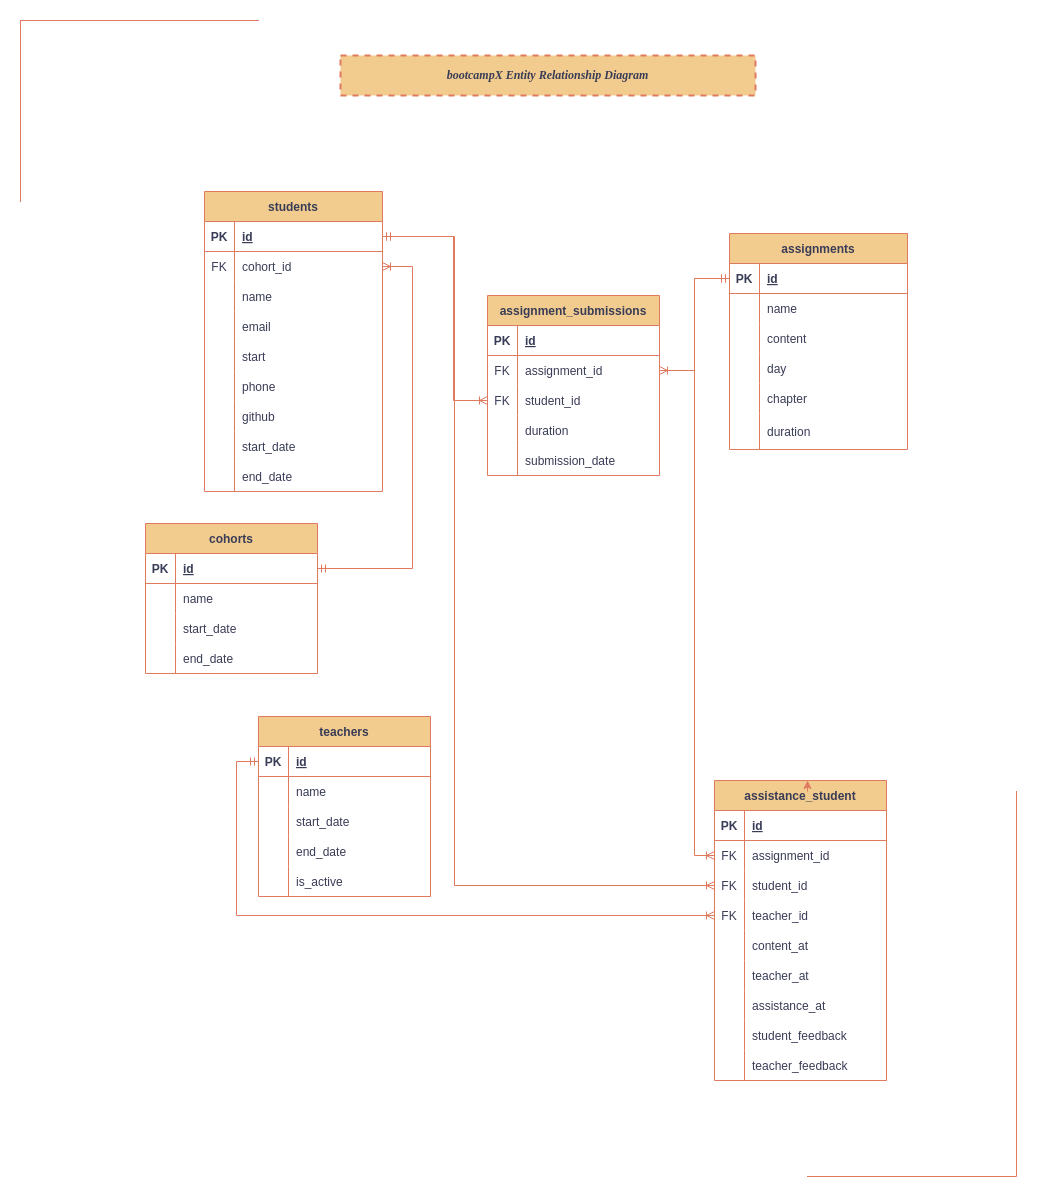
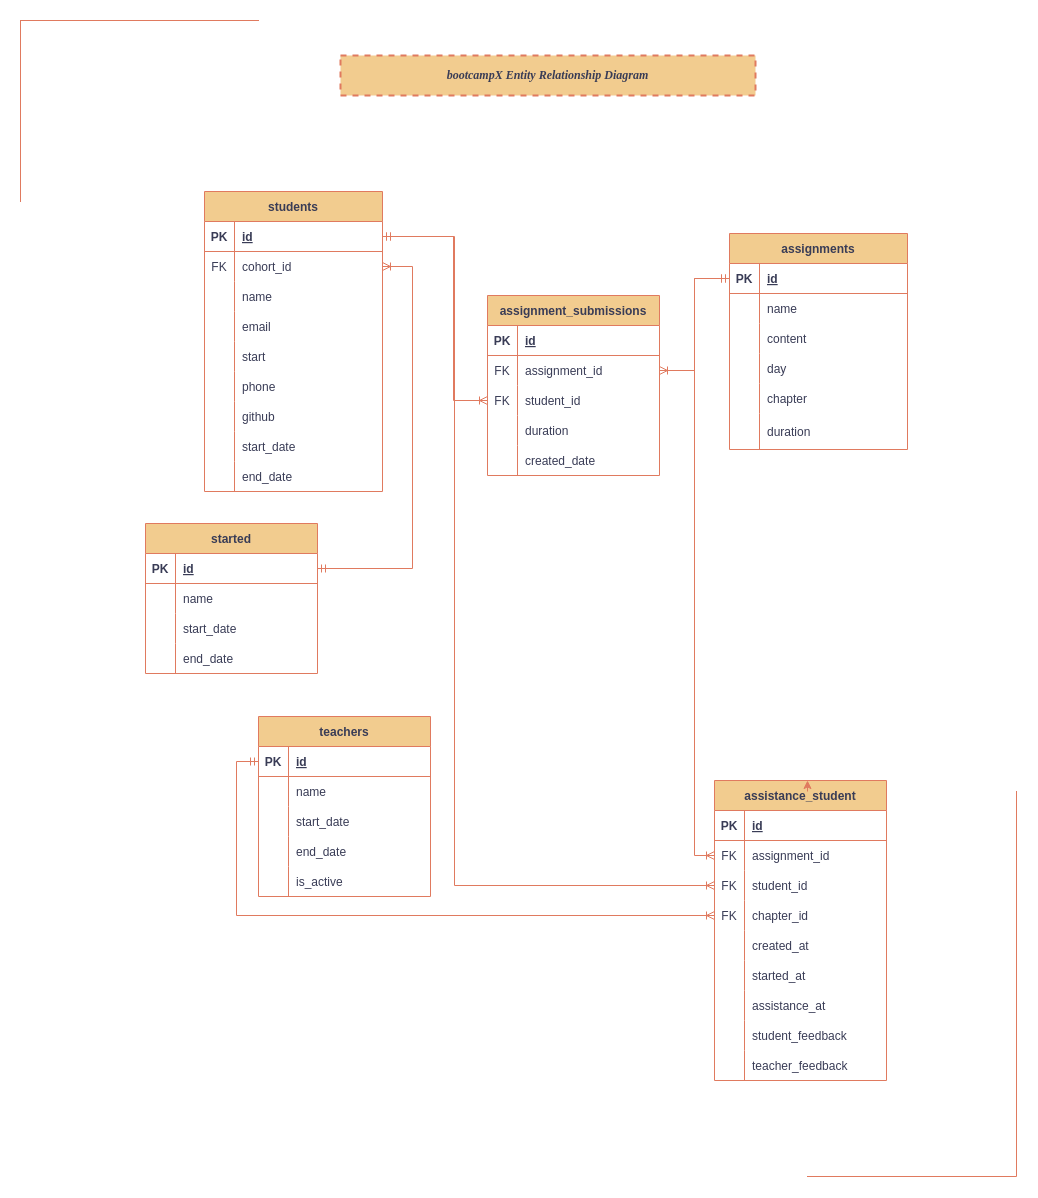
node "submission_date": label "submission_date" -> "created_date"
node "cohorts": label "cohorts" -> "started"
node "teacher_id": label "teacher_id" -> "chapter_id"
node "content_at": label "content_at" -> "created_at"
node "teacher_at": label "teacher_at" -> "started_at"
